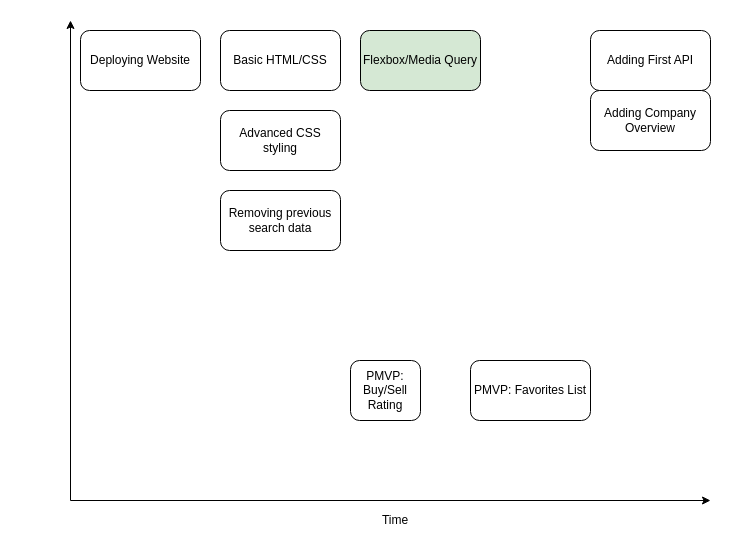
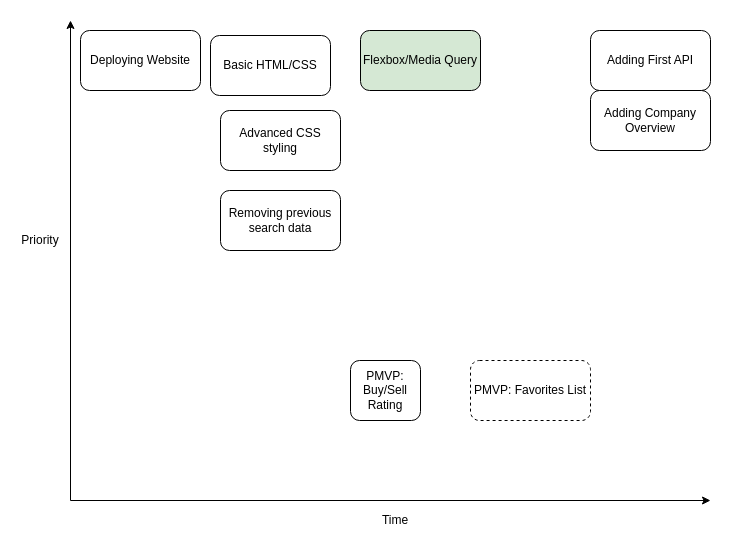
node "Basic HTML/CSS": moved (281, 61) -> (271, 66)
node "Priority": added
node "PMVP: Favorites List": style solid -> dashed
